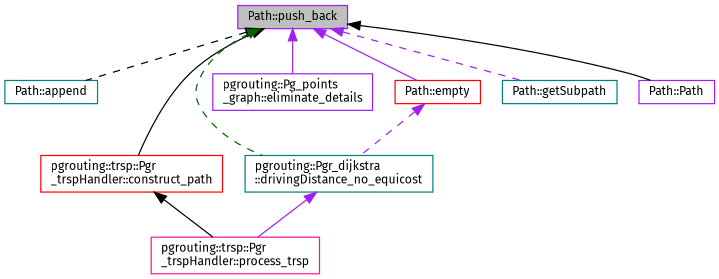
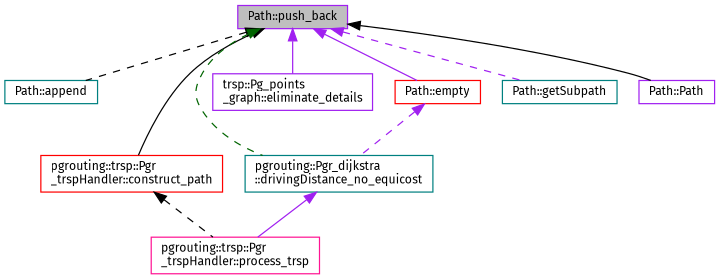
node "pgrouting::Pg_points _graph::eliminate_details": label "pgrouting::Pg_points _graph::eliminate_details" -> "trsp::Pg_points _graph::eliminate_details"
edge "pgrouting::trsp::Pgr _trspHandler::process_trsp" -> "pgrouting::trsp::Pgr _trspHandler::construct_path": style solid -> dashed
